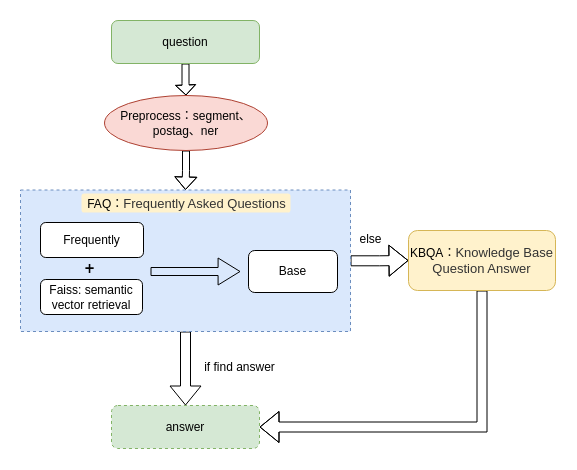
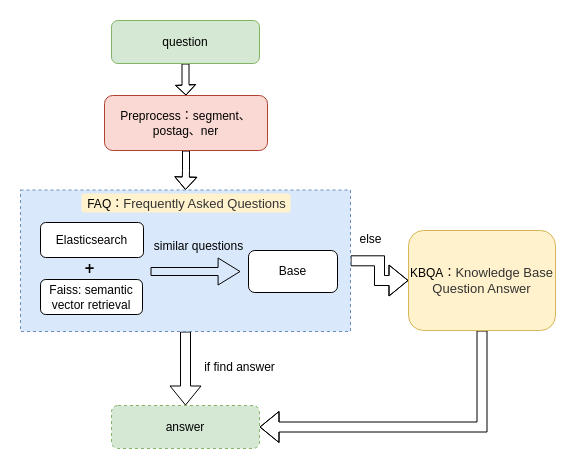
node "Preprocess：segment、postag、ner": shape ellipse -> rounded rectangle
node "Frequently": label "Frequently" -> "Elasticsearch"
node "similar questions": added
node "KBQA：Knowledge Base Question Answer": size 147x60 -> 147x100
